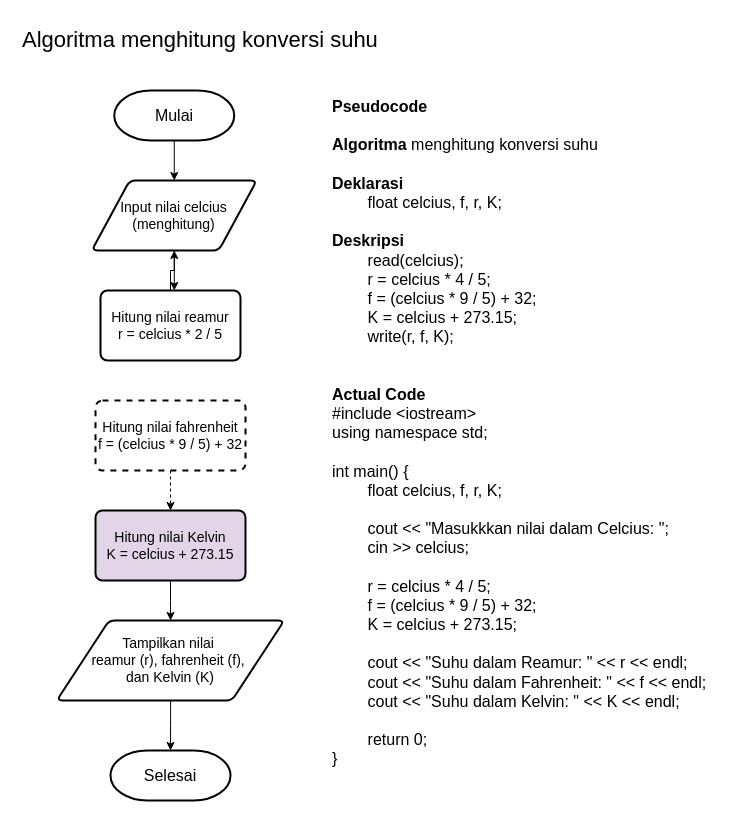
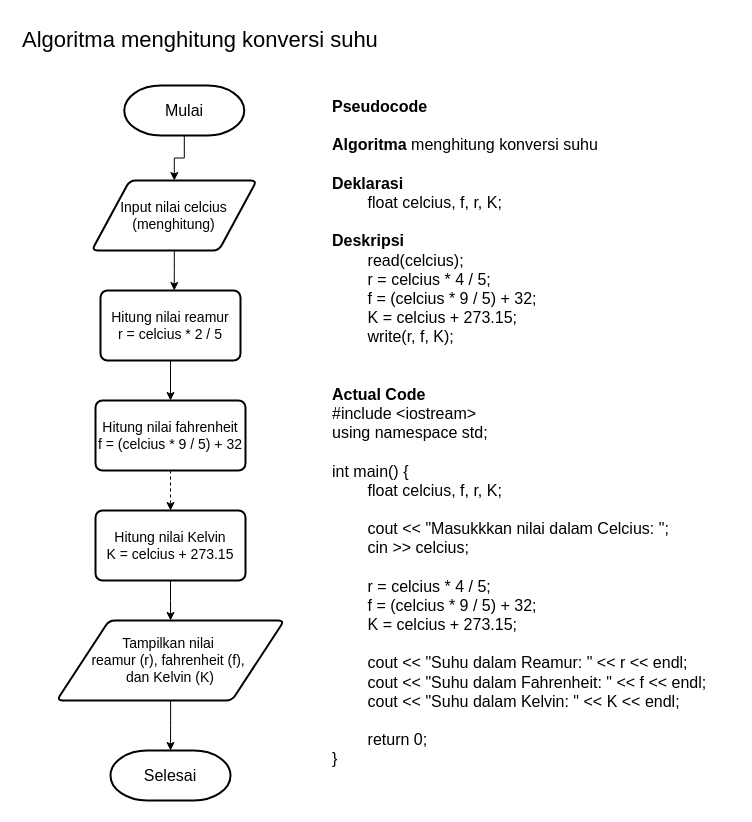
node "Mulai": moved (174, 116) -> (184, 111)
edge "Hitung nilai reamur r = celcius * 2 / 5" -> "Input nilai celcius (menghitung)": now "Hitung nilai reamur r = celcius * 2 / 5" -> "Hitung nilai fahrenheit f = (celcius * 9 / 5) + 32"
node "Hitung nilai fahrenheit f = (celcius * 9 / 5) + 32": style dashed -> solid
node "Hitung nilai Kelvin K = celcius + 273.15": fillcolor #e1d5e7 -> #ffffff
